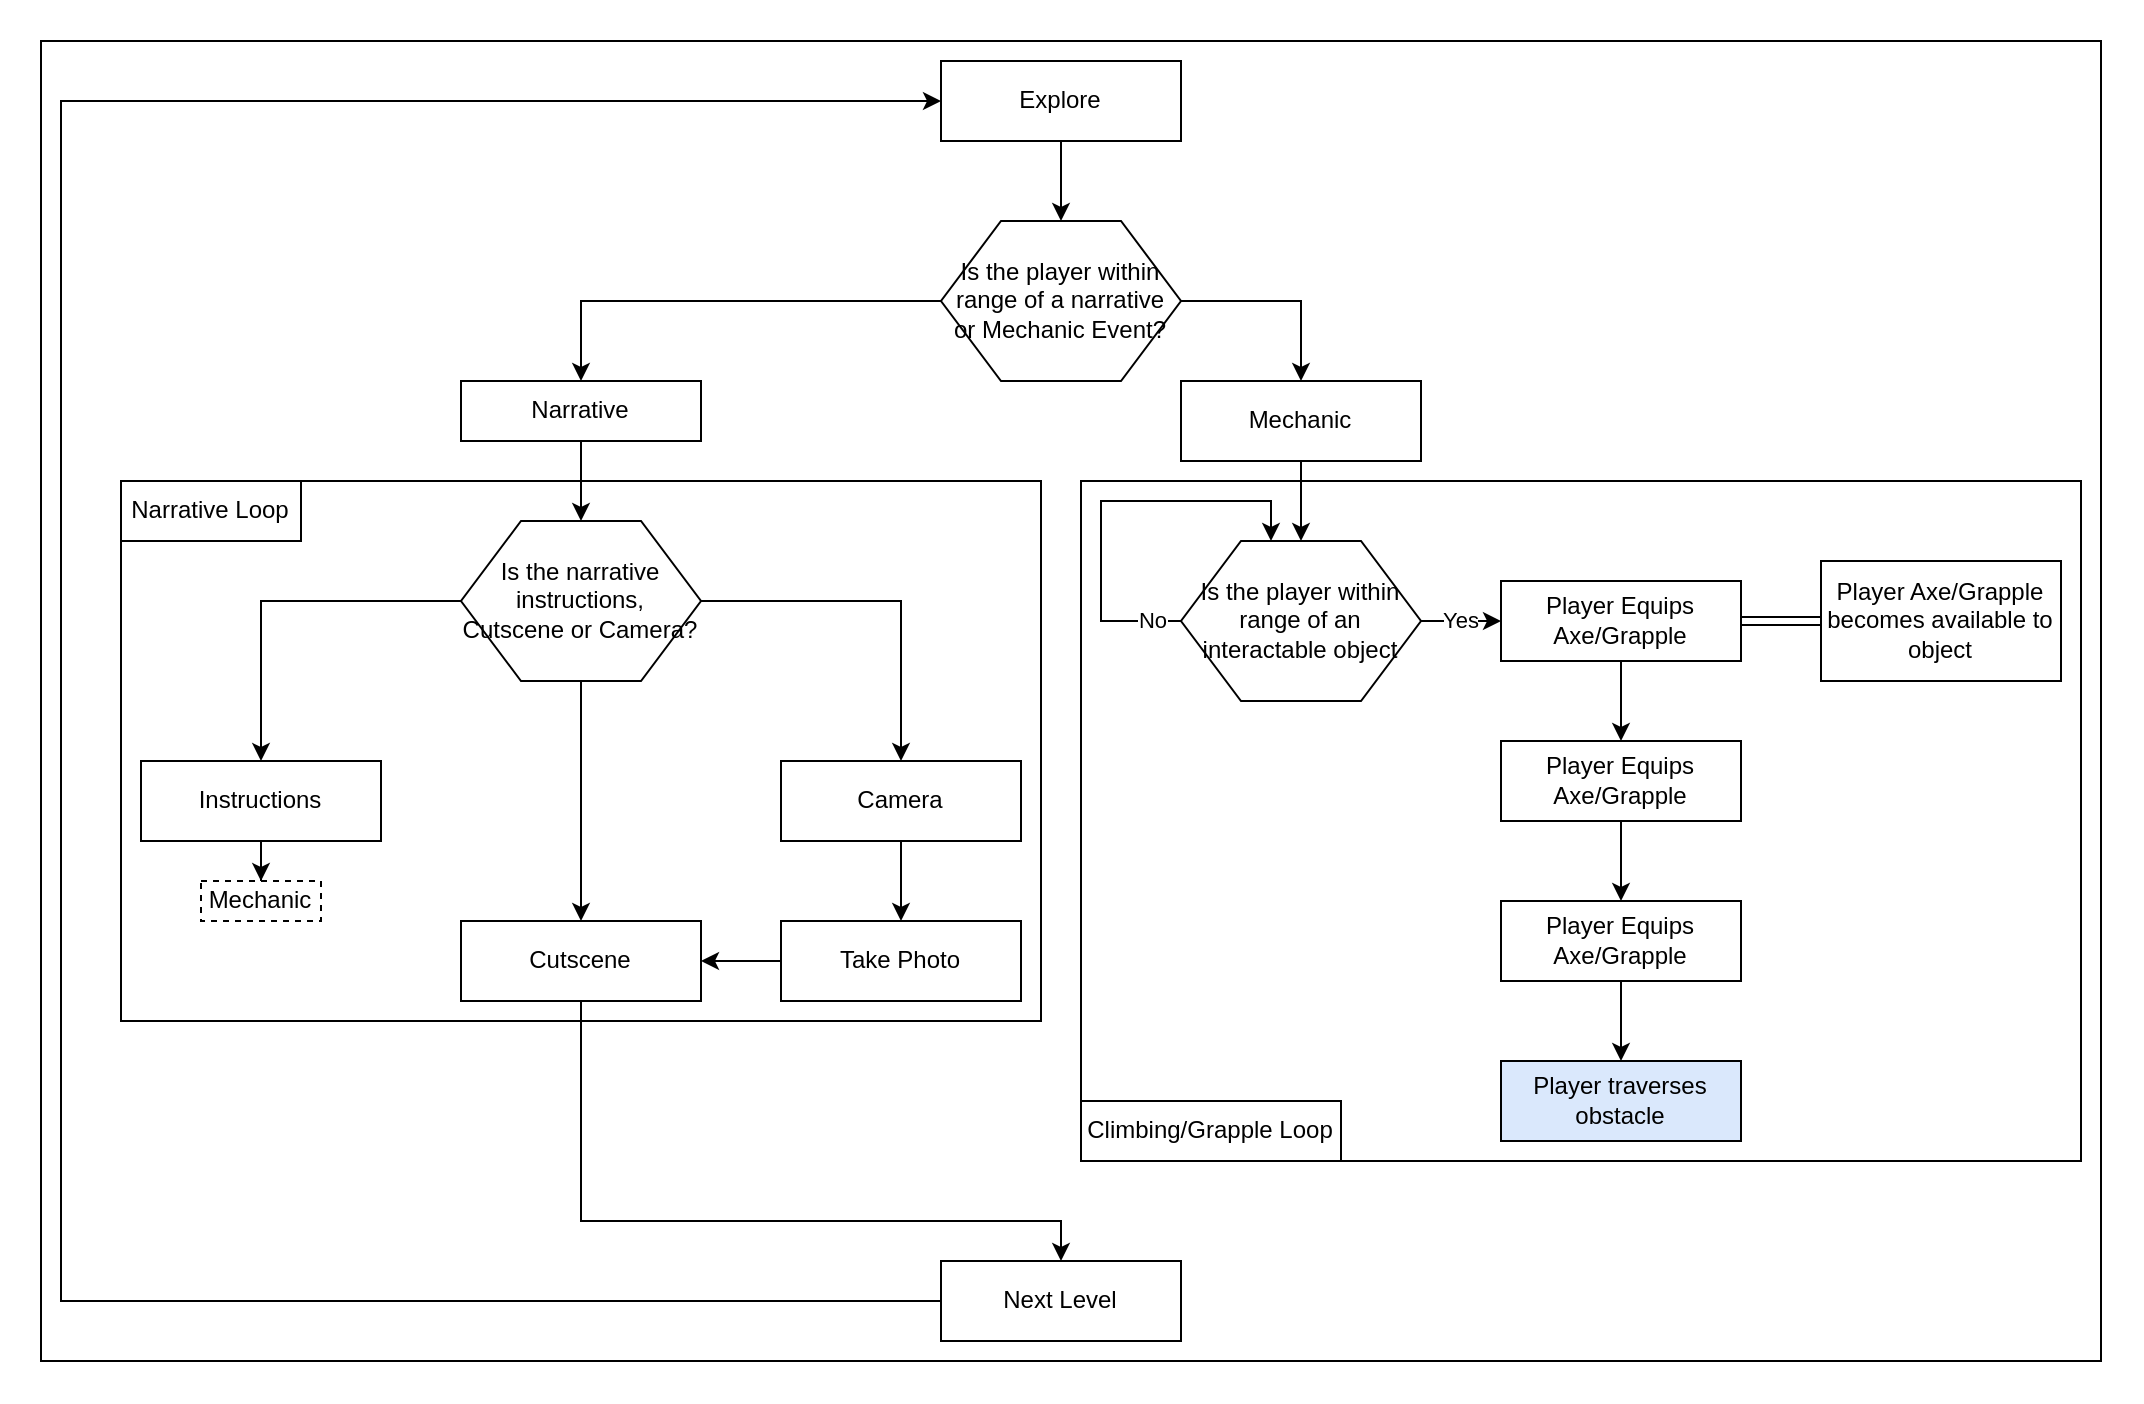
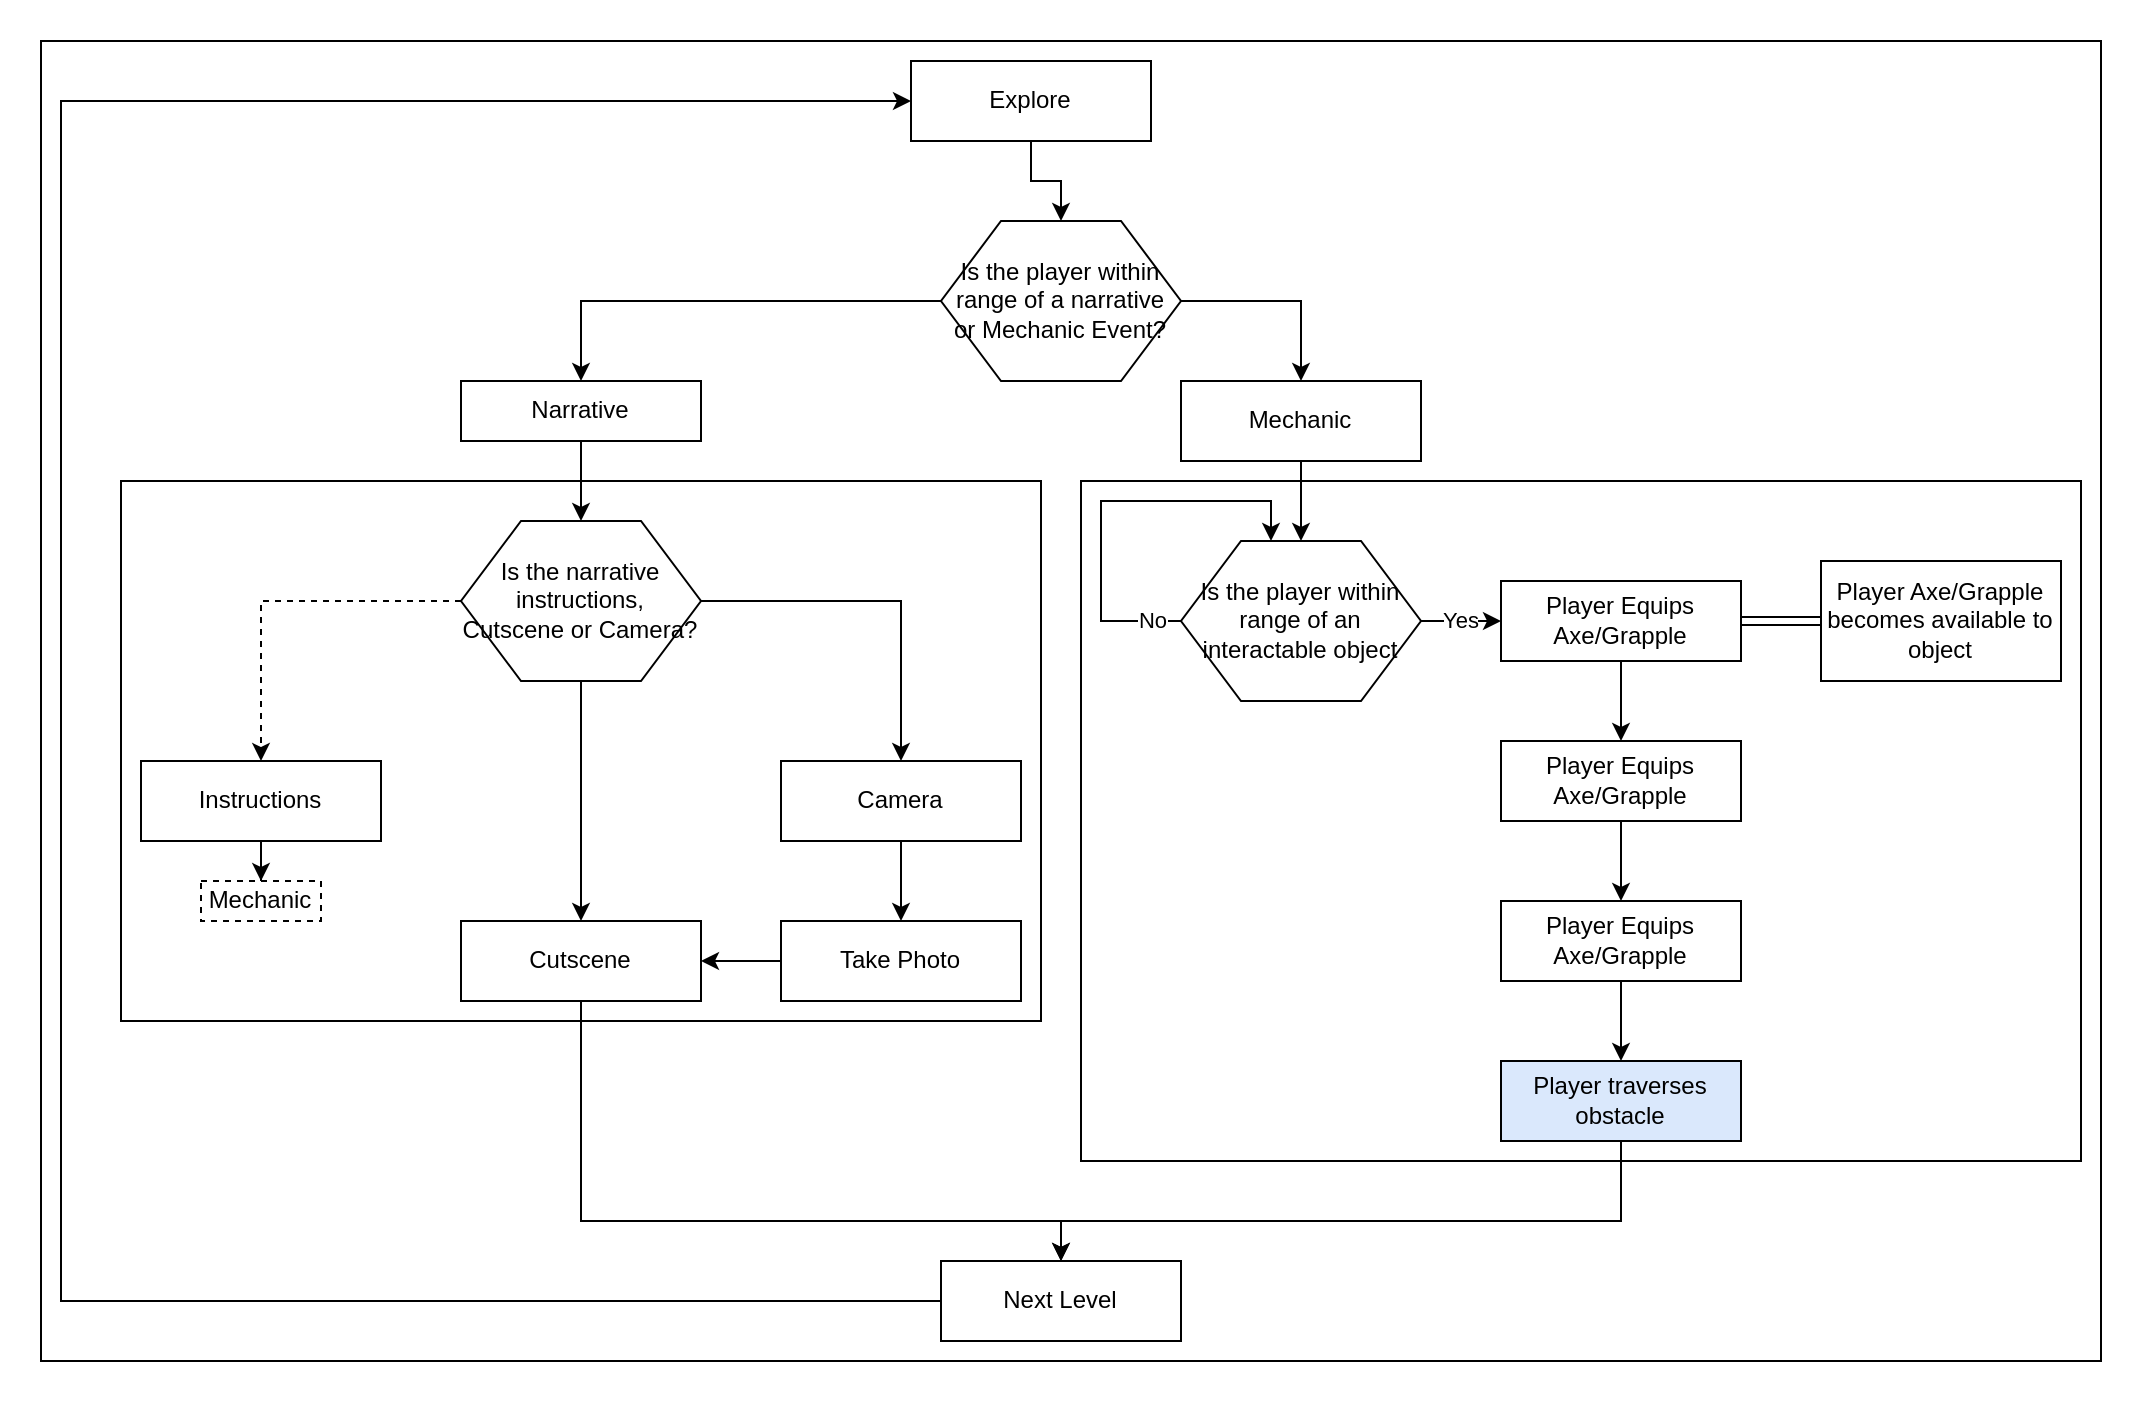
node "Explore": moved (1061, 101) -> (1031, 101)
node "Narrative Loop": removed
edge "Is the narrative instructions, Cutscene or Camera?" -> "Instructions": style solid -> dashed
node "Climbing/Grapple Loop": removed
edge "Player traverses obstacle" -> "Next Level": added
